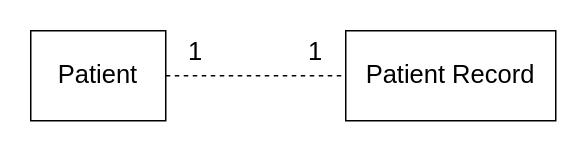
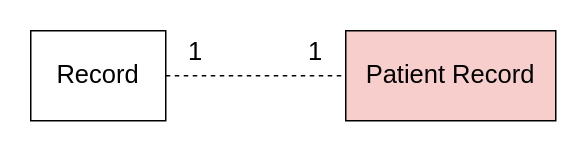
node "Patient": label "Patient" -> "Record"
node "Patient Record": fillcolor #ffffff -> #f8cecc
